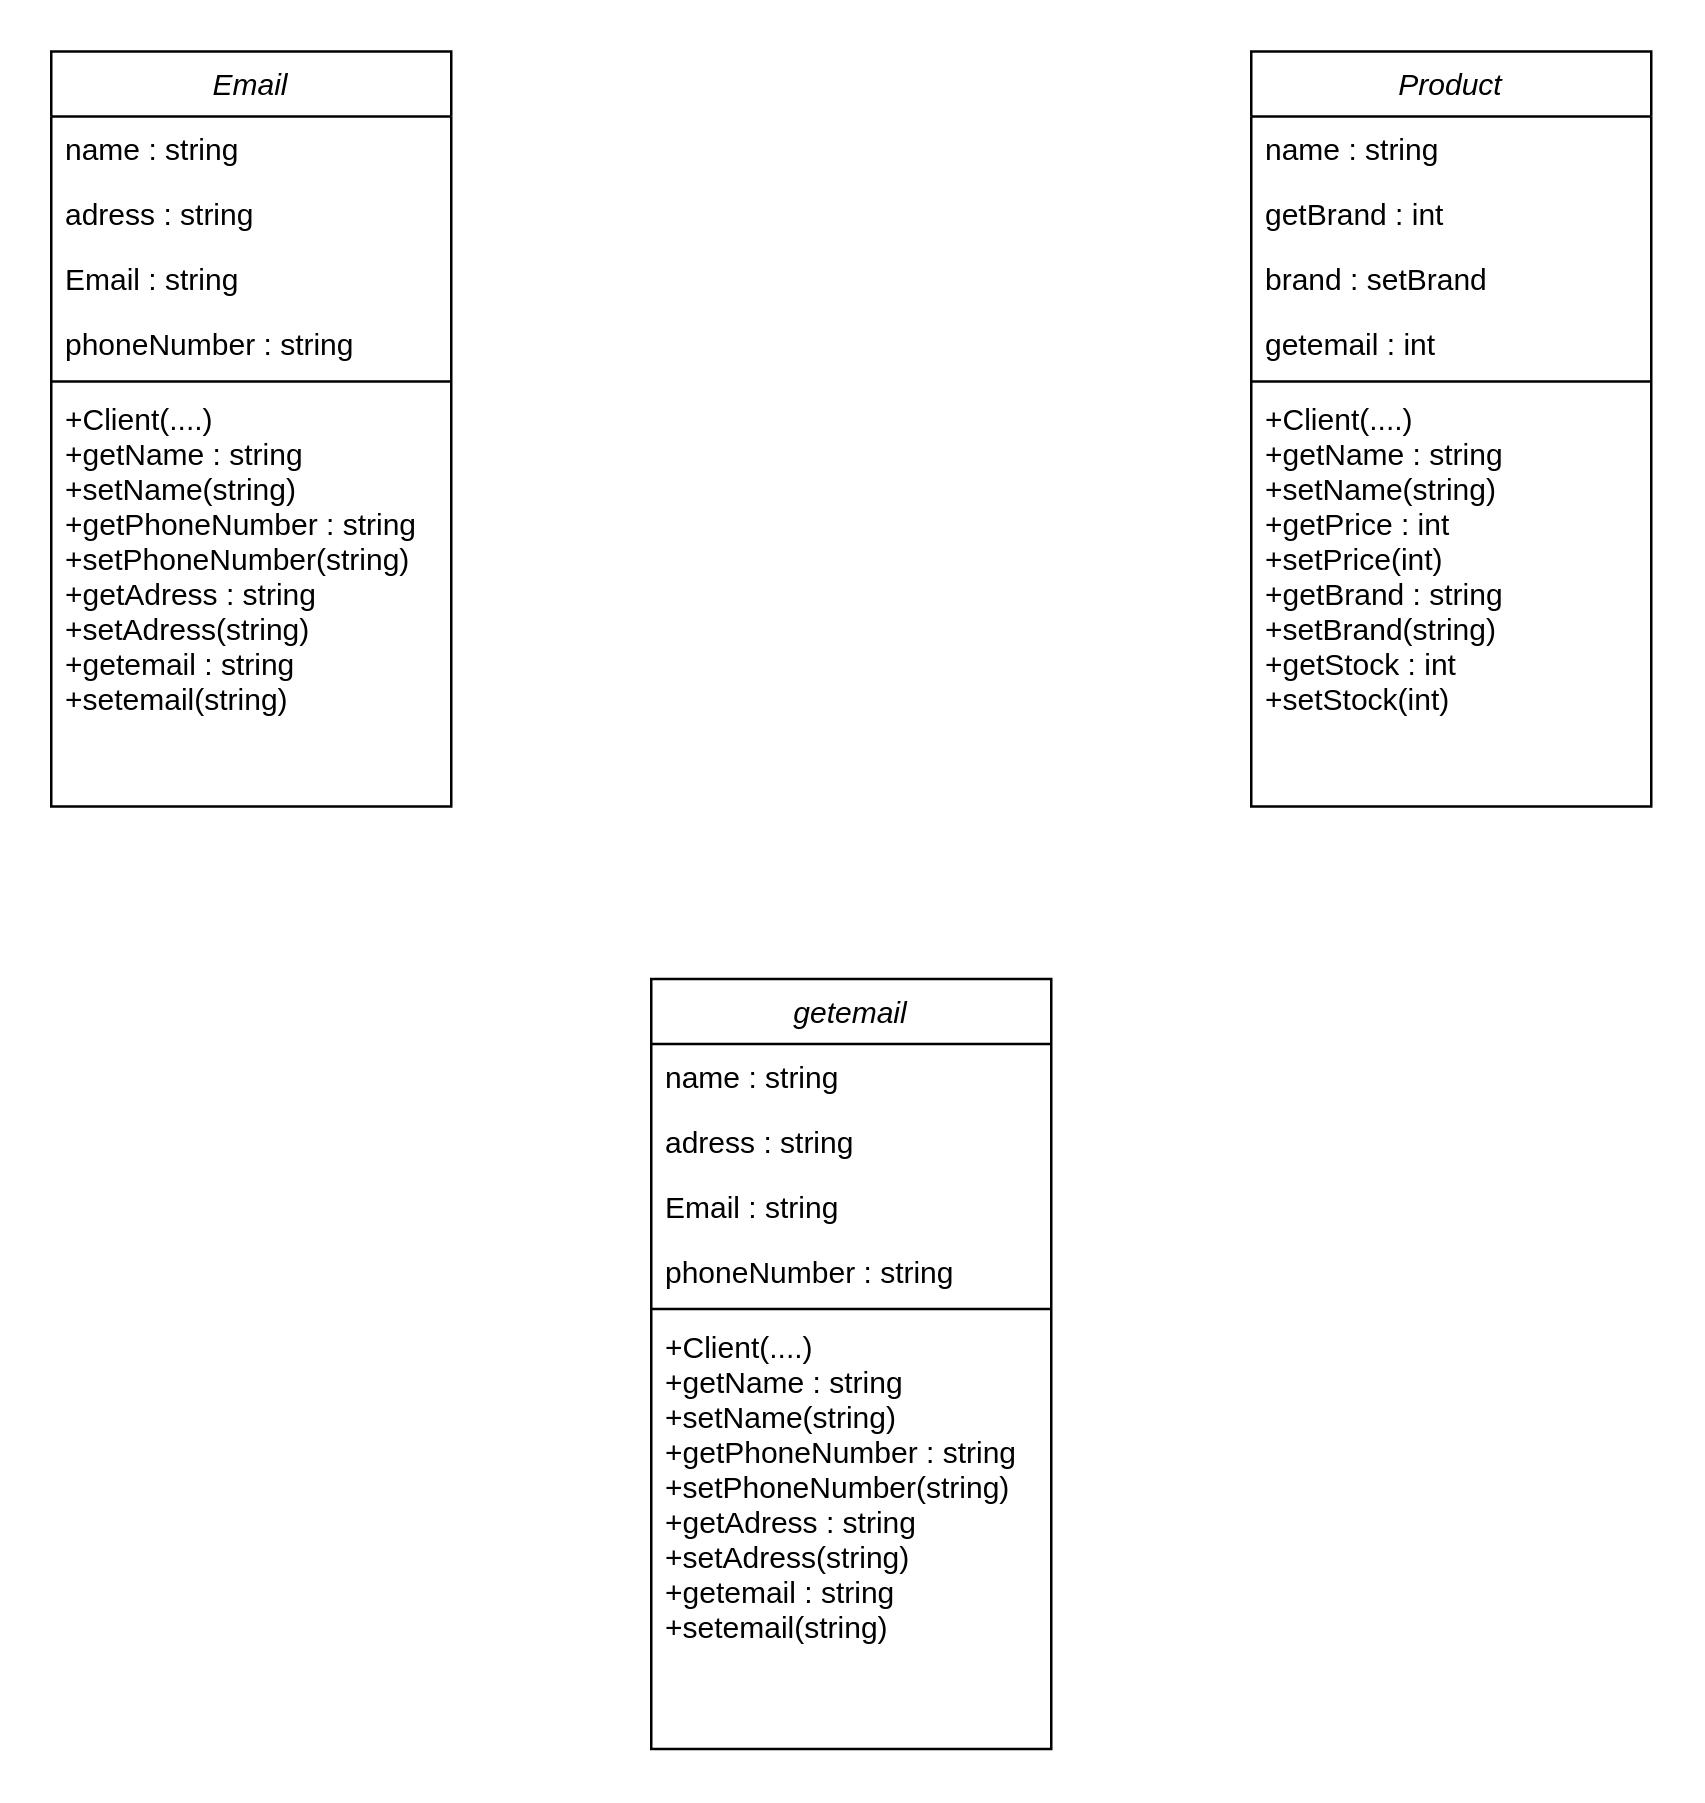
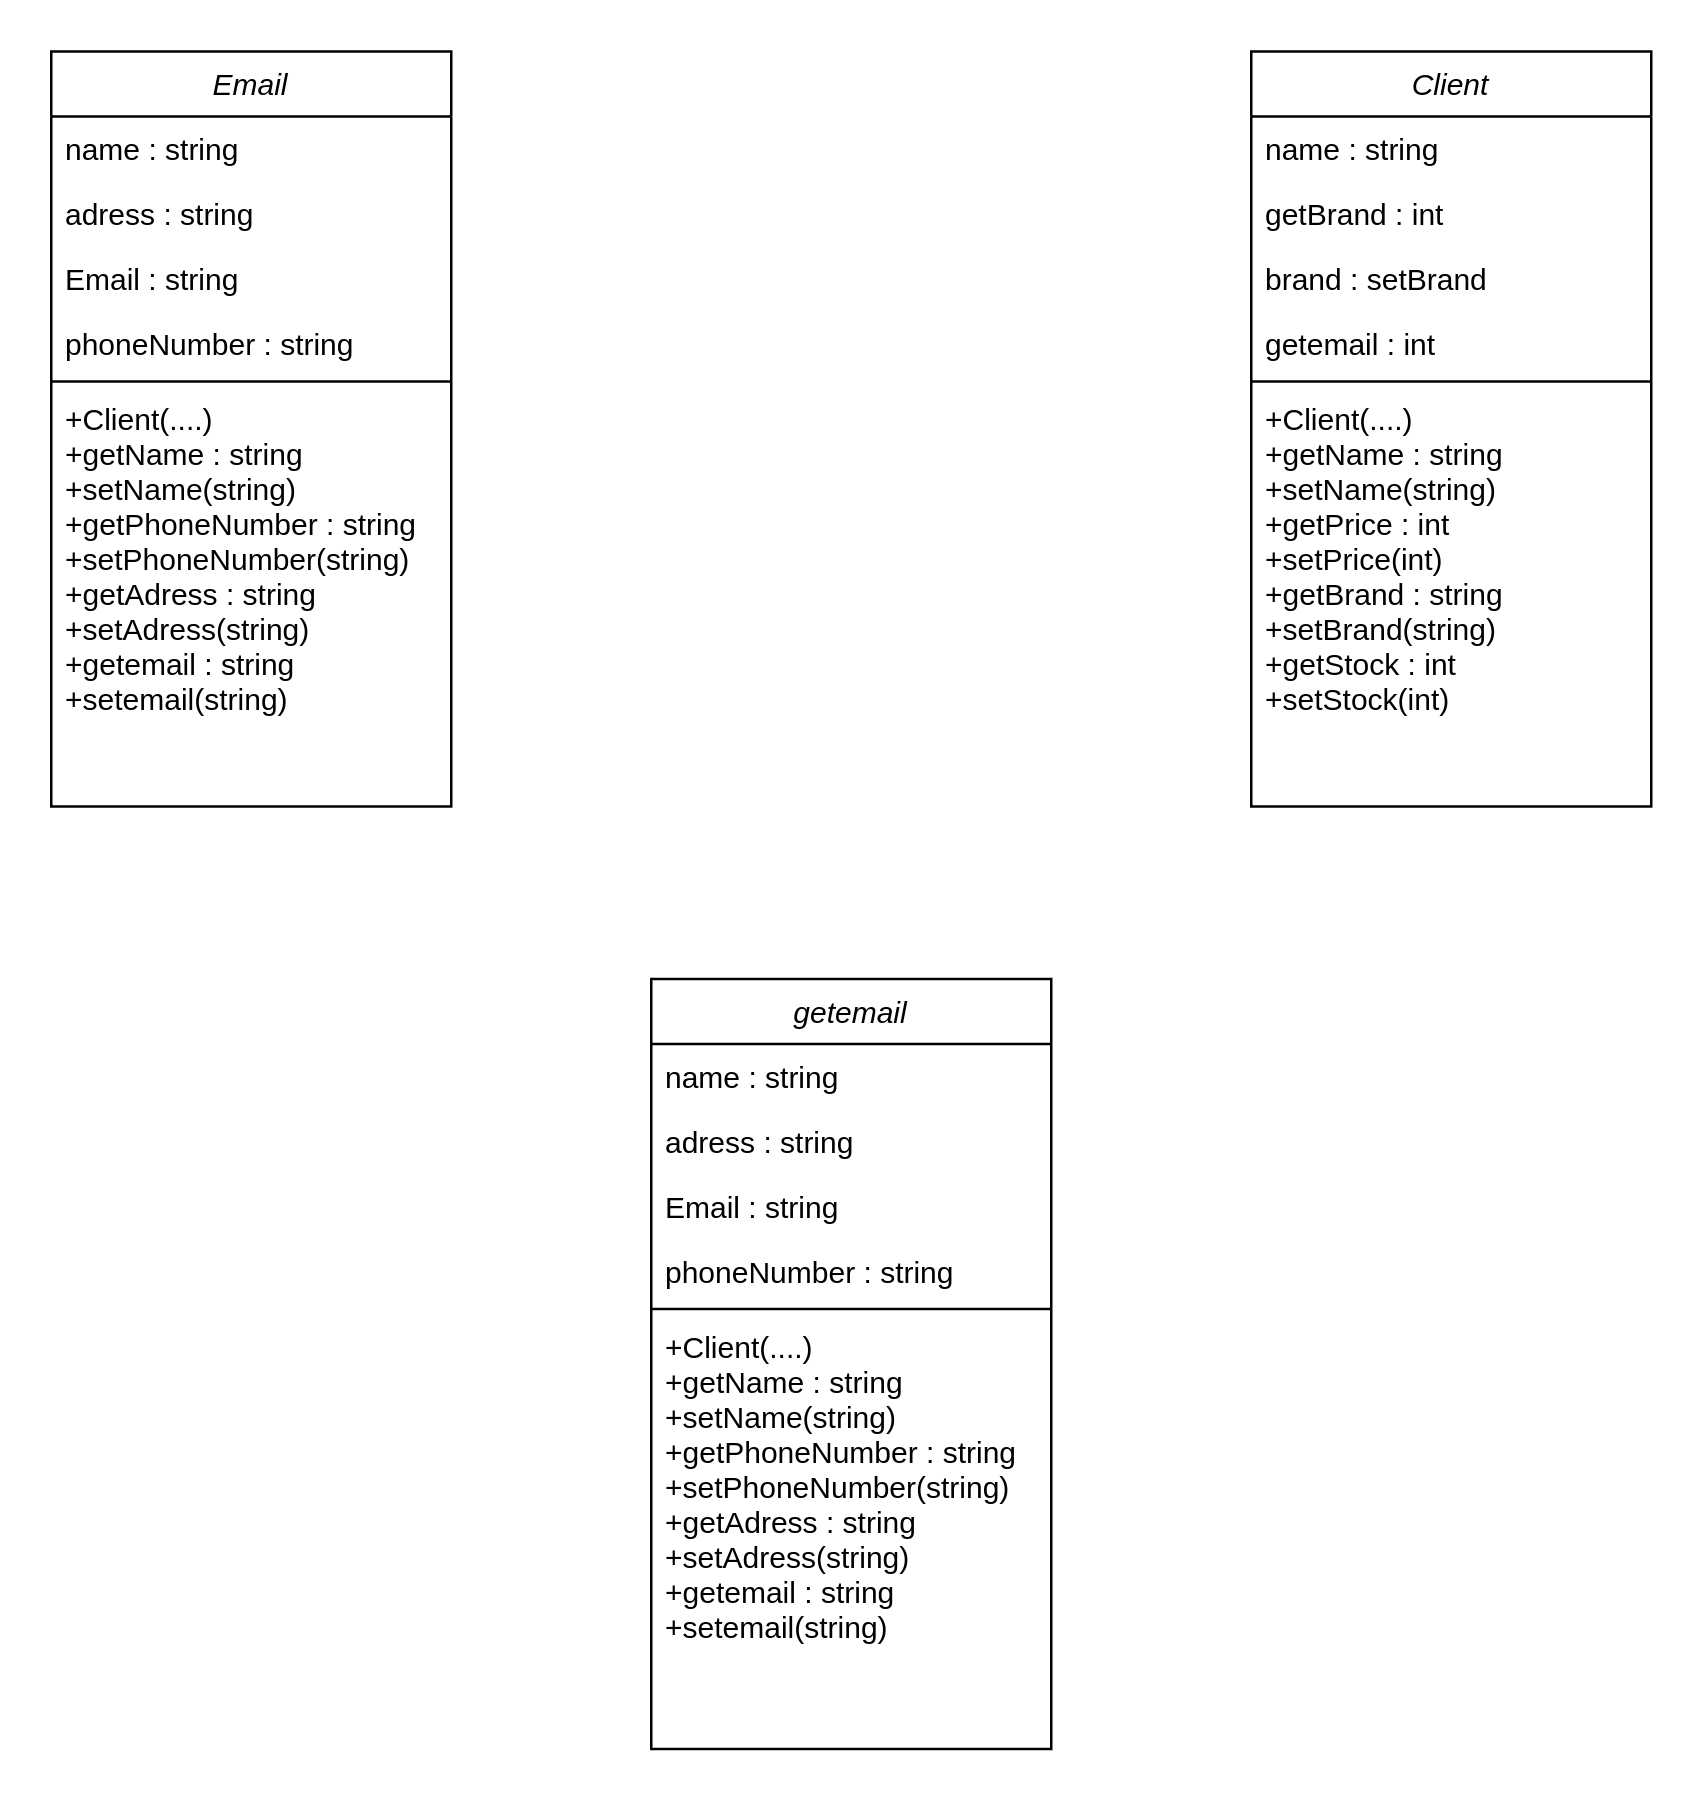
node "Product": label "Product" -> "Client"
